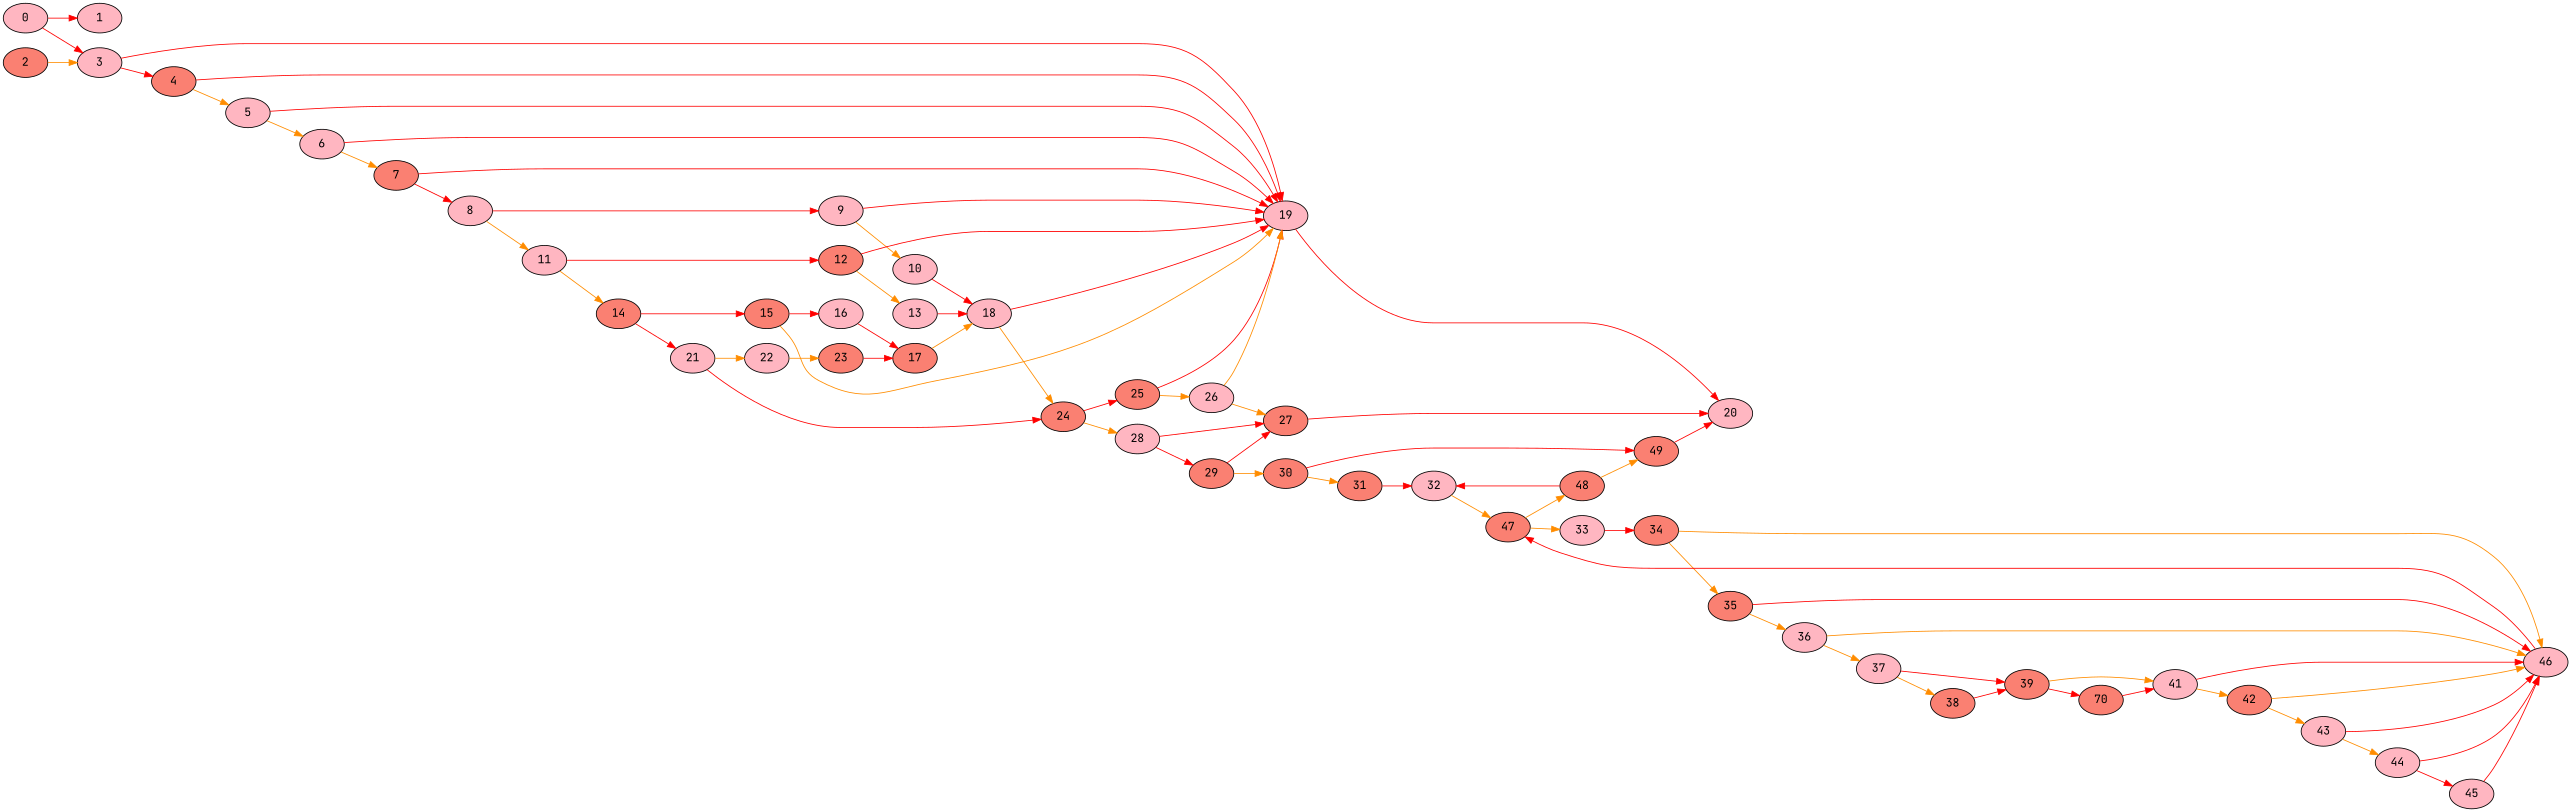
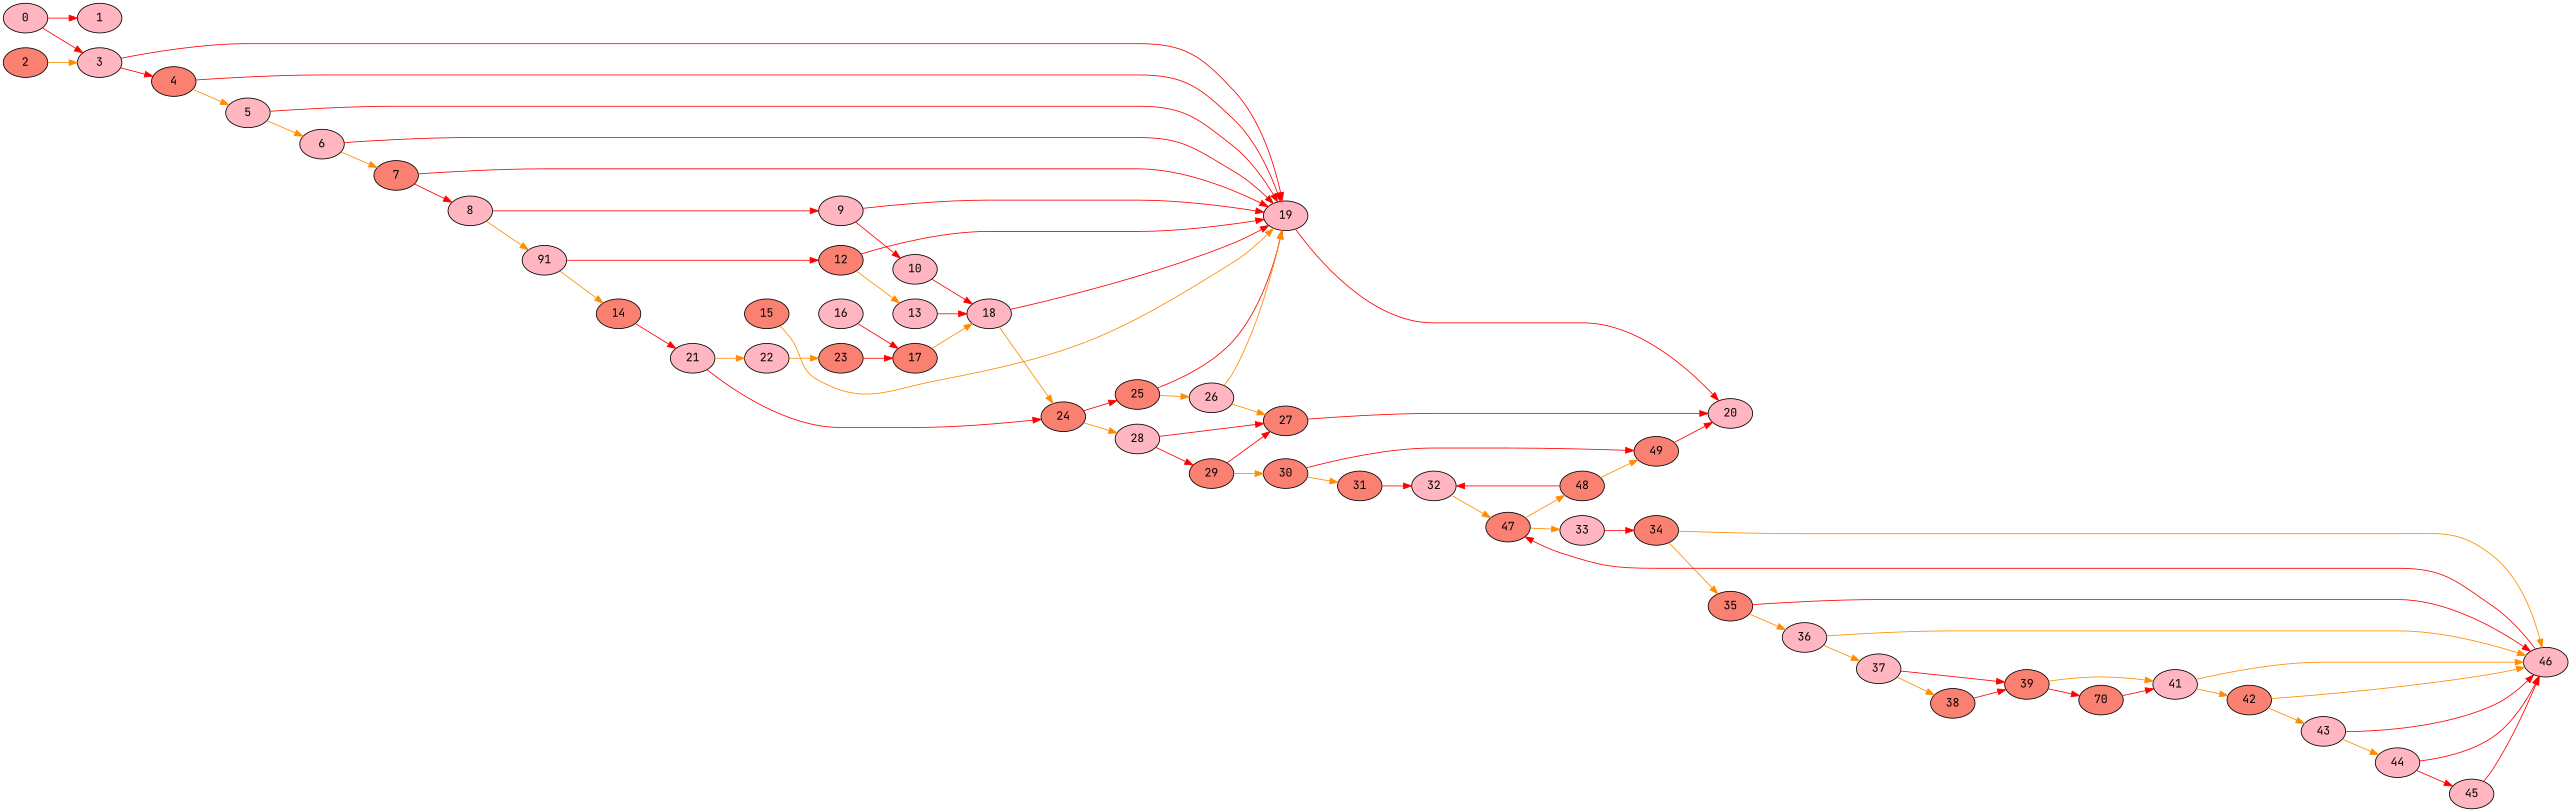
edge "9" -> "10": color darkorange -> red
node "11": label "11" -> "91"
edge "14" -> "15": removed
edge "15" -> "16": removed
edge "41" -> "46": color red -> darkorange
